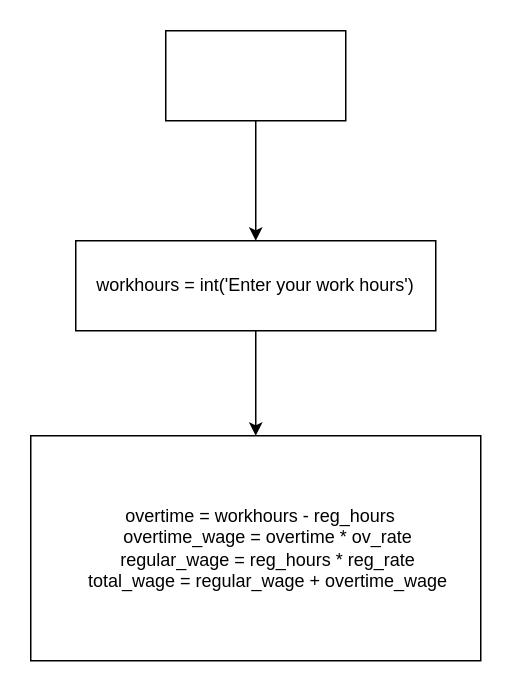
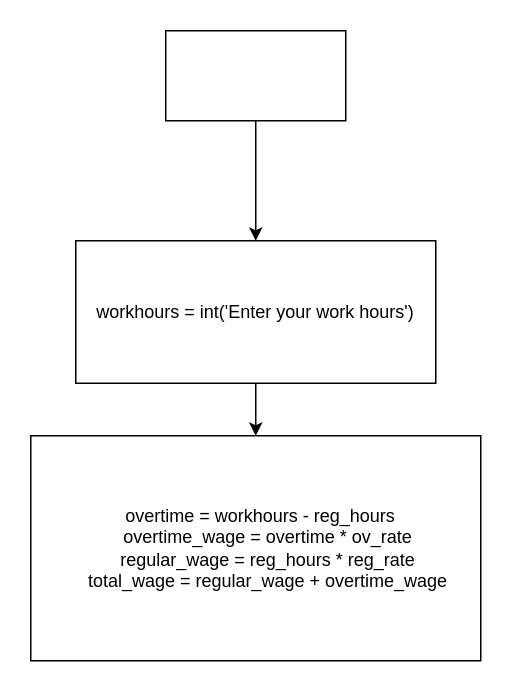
node "workhours = int('Enter your work hours')": size 360x90 -> 360x143
